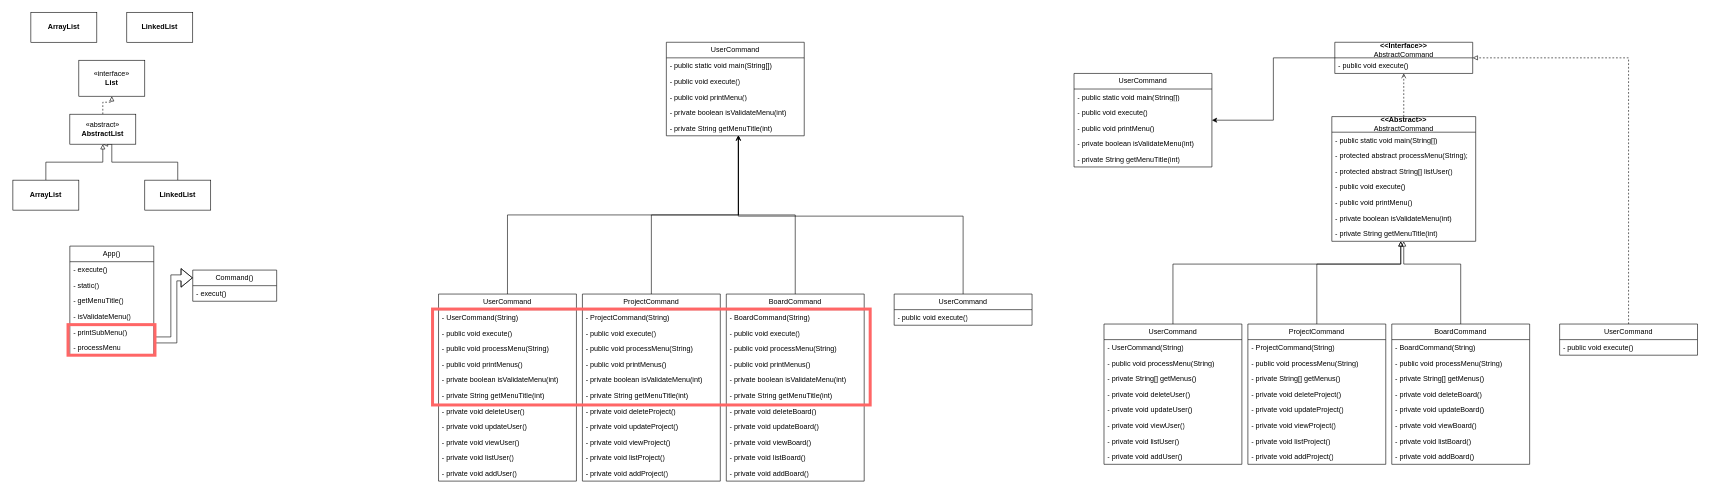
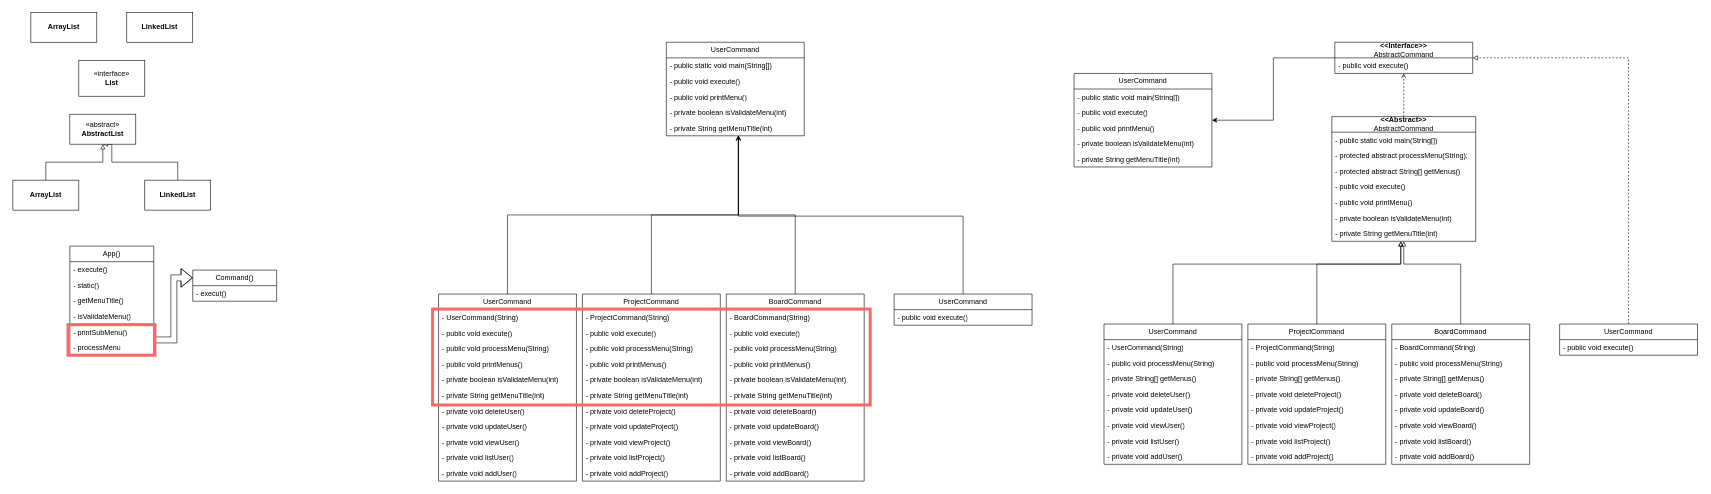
edge "«abstract» AbstractList" -> "«interface» List": removed
node "- protected abstract String[] listUser()": label "- protected abstract String[] listUser()" -> "- protected abstract String[] getMenus()"
